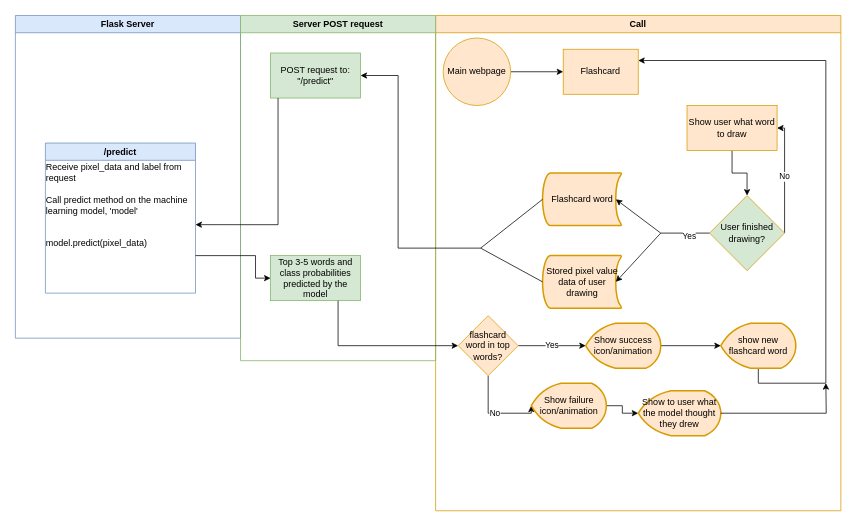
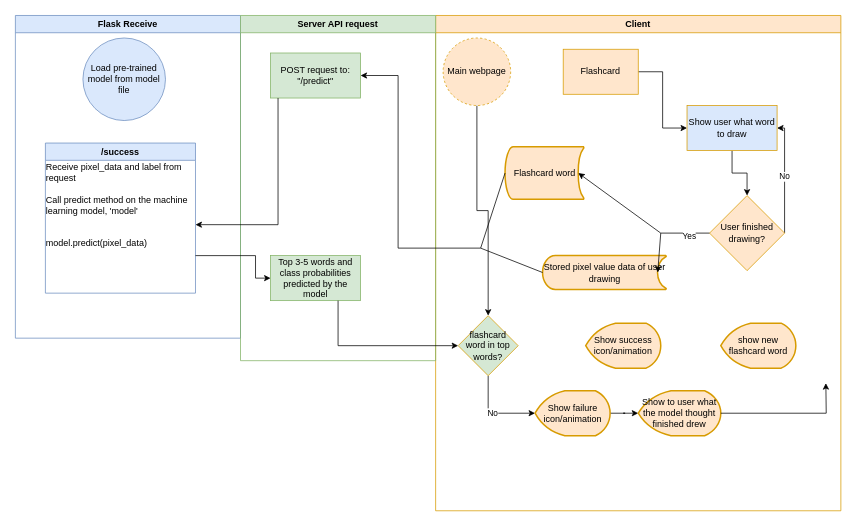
node "Flask Server": label "Flask Server" -> "Flask Receive"
node "Server POST request": label "Server POST request" -> "Server API request"
node "Call": label "Call" -> "Client"
edge "show new flashcard word" -> "Flashcard": removed
node "Main webpage": style solid -> dashed
edge "Main webpage" -> "Flashcard": now "Main webpage" -> "flashcard word in top words?"
node "Load pre-trained model from model file": added
edge "Flashcard" -> "Show user what word to draw": added
node "Show user what word to draw": fillcolor #ffe6cc -> #dae8fc
node "/predict": label "/predict" -> "/success"
node "Flashcard word": moved (582, 199) -> (544, 173)
node "User finished drawing?": fillcolor #d5e8d4 -> #ffe6cc
node "Stored pixel value data of user drawing": size 79x53 -> 124x34
node "flashcard word in top words?": fillcolor #ffe6cc -> #d5e8d4
edge "flashcard word in top words?" -> "Show success icon/animation": removed, label "Yes"
edge "Show success icon/animation" -> "show new flashcard word": removed
node "Show failure icon/animation": moved (569, 405) -> (572, 413)
node "Show to user what the model thought they drew": label "Show to user what the model thought they drew" -> "Show to user what the model thought finished drew"
